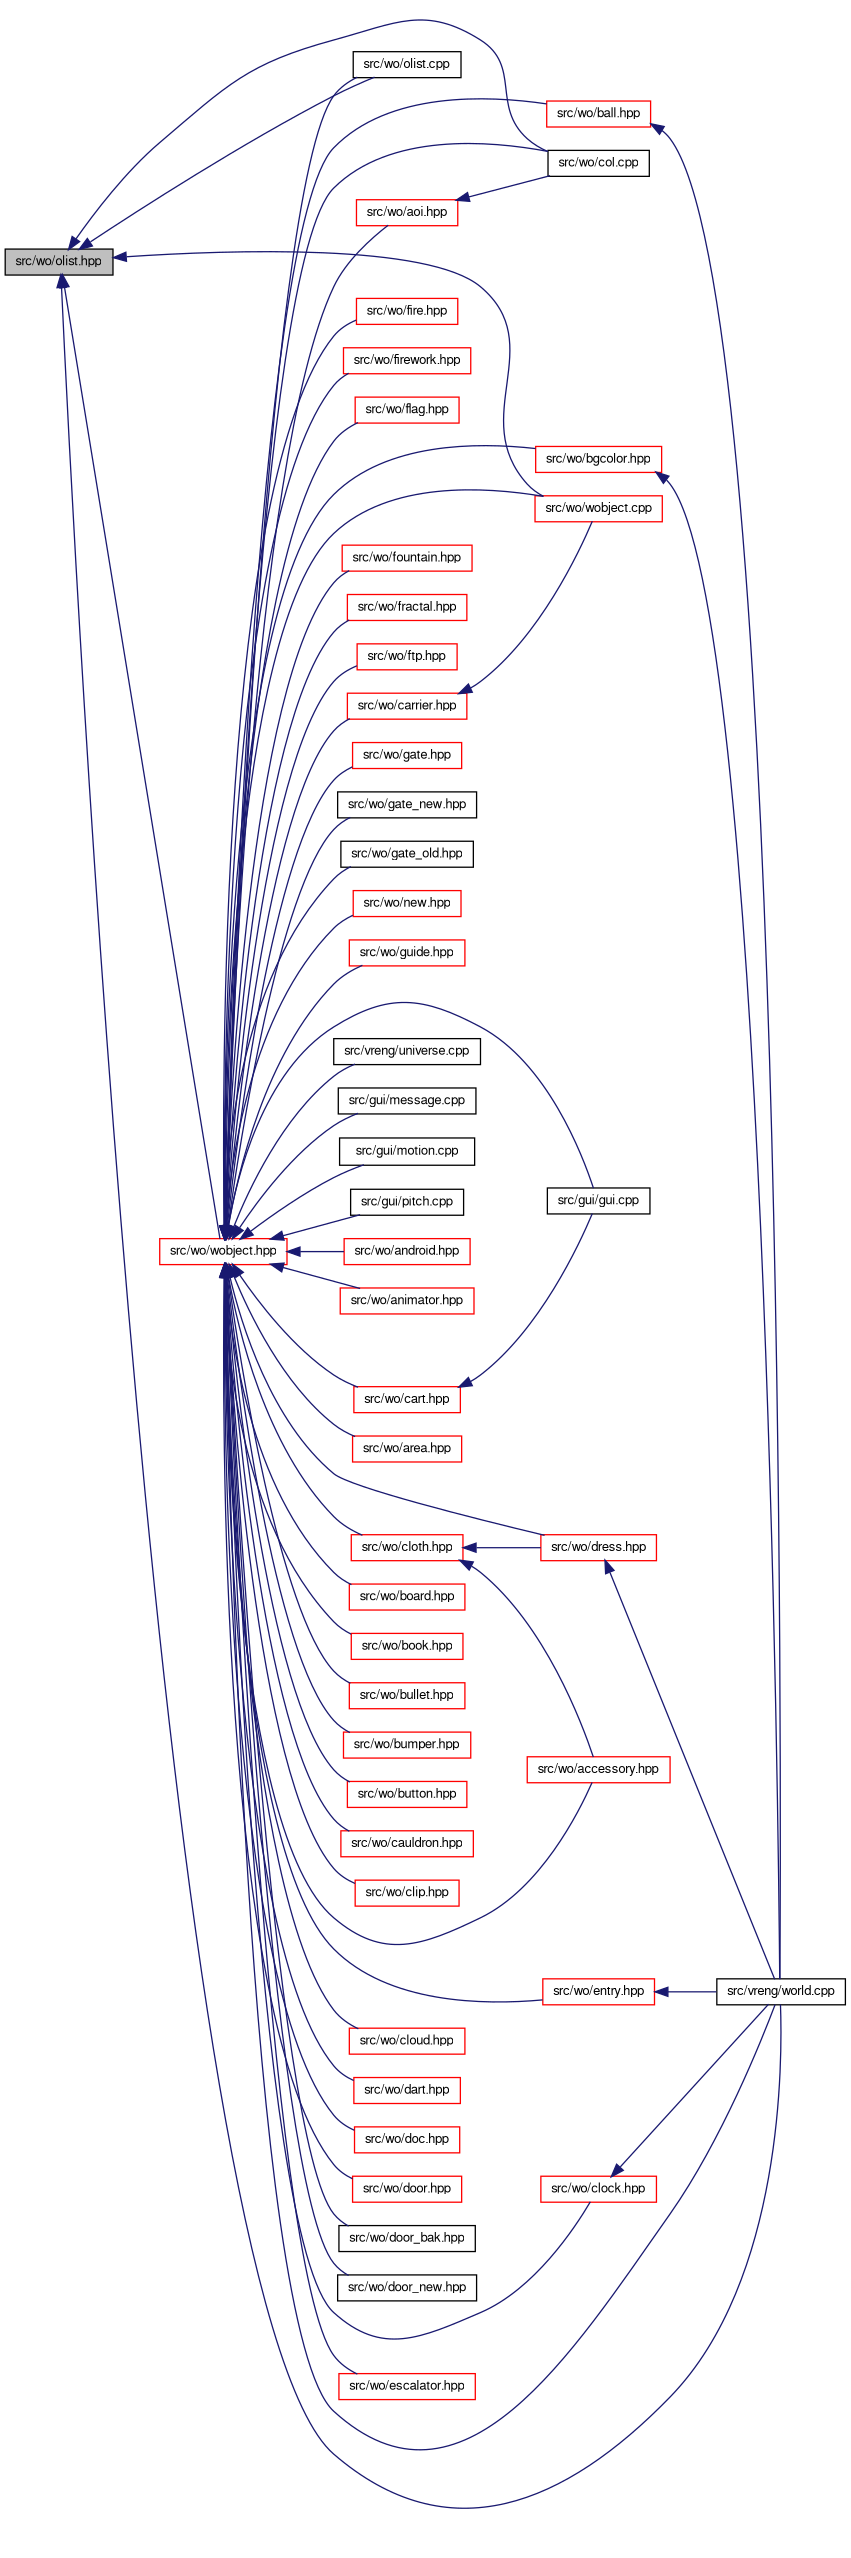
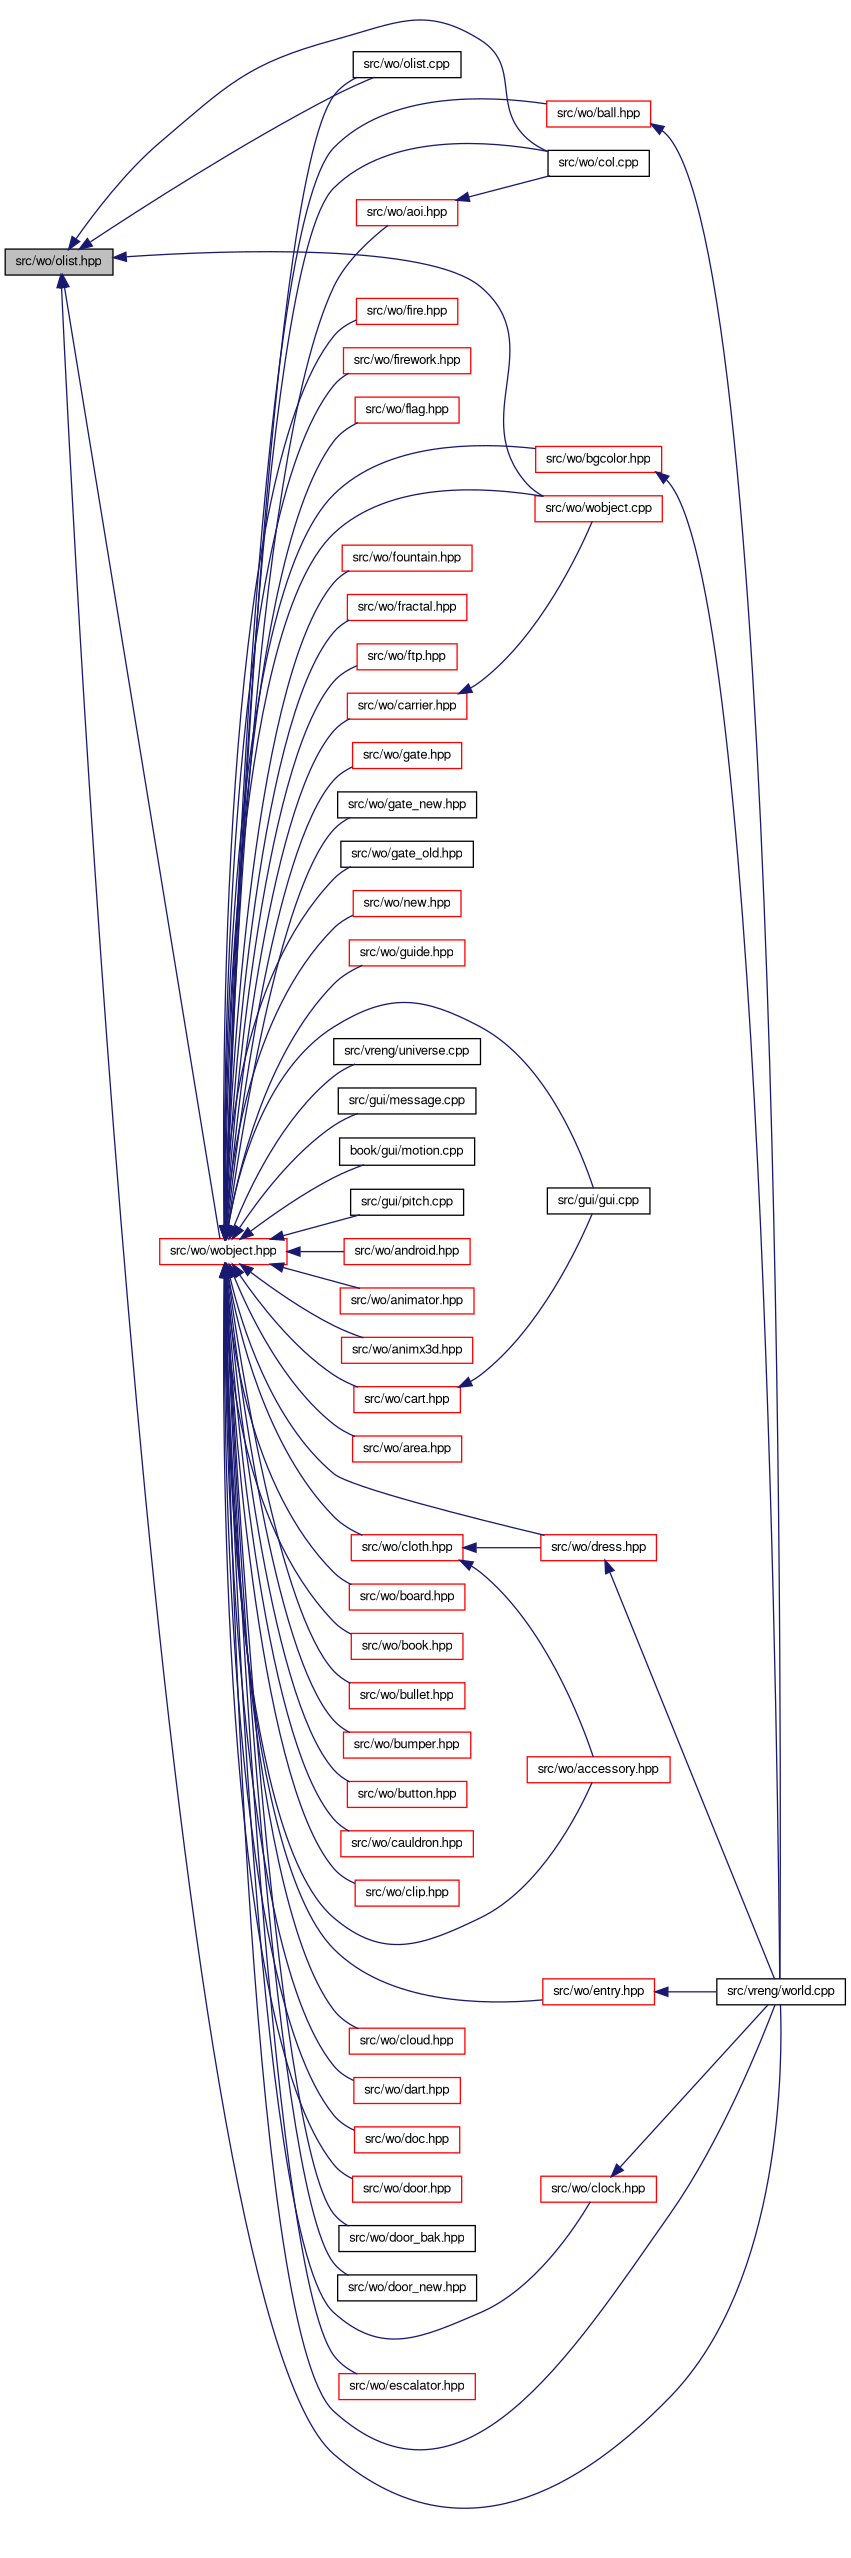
node "src/gui/motion.cpp": label "src/gui/motion.cpp" -> "book/gui/motion.cpp"
node "src/wo/animx3d.hpp": added
